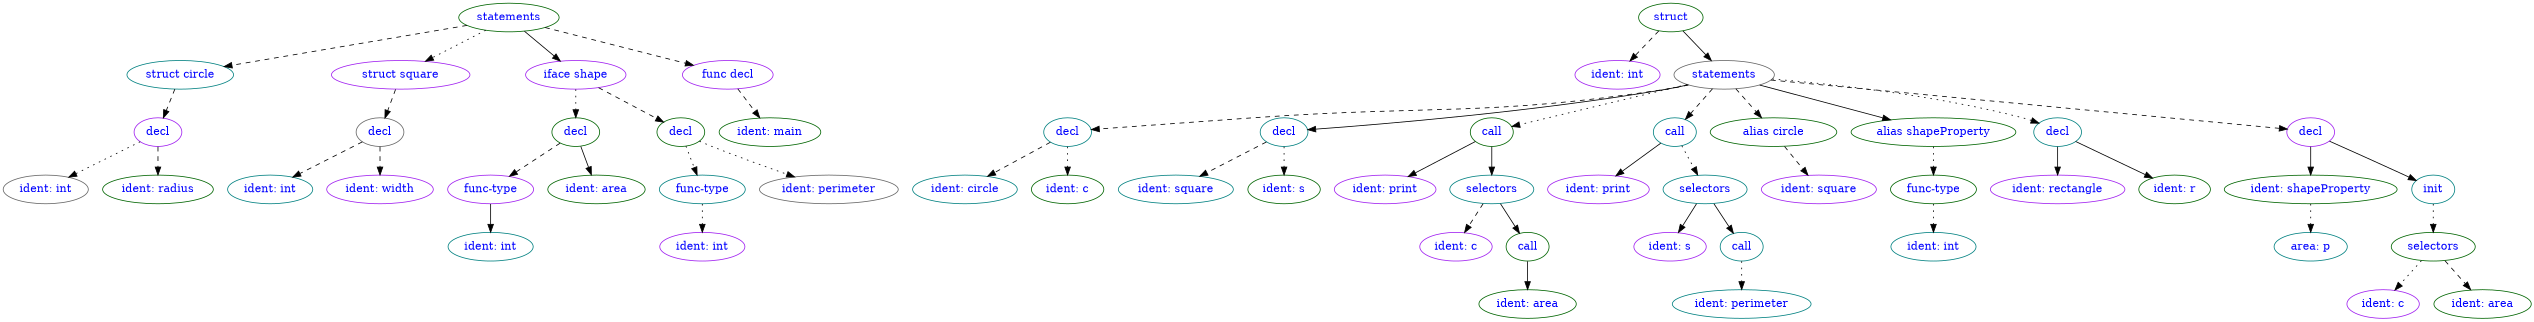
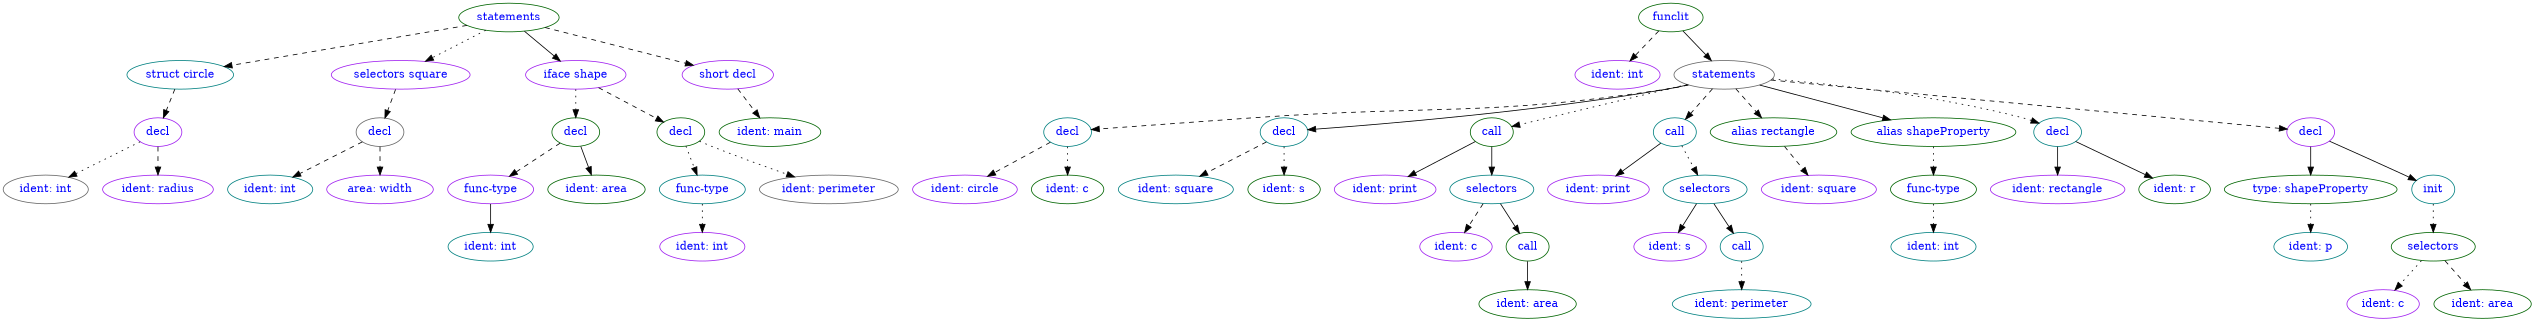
node "struct": label "struct" -> "funclit"
node "struct square": label "struct square" -> "selectors square"
node "func decl": label "func decl" -> "short decl"
node "alias circle": label "alias circle" -> "alias rectangle"
node "ident: radius": color darkgreen -> purple
node "ident: width": label "ident: width" -> "area: width"
node "ident: circle": color teal -> purple
node "ident: shapeProperty": label "ident: shapeProperty" -> "type: shapeProperty"
node "area: p": label "area: p" -> "ident: p"
